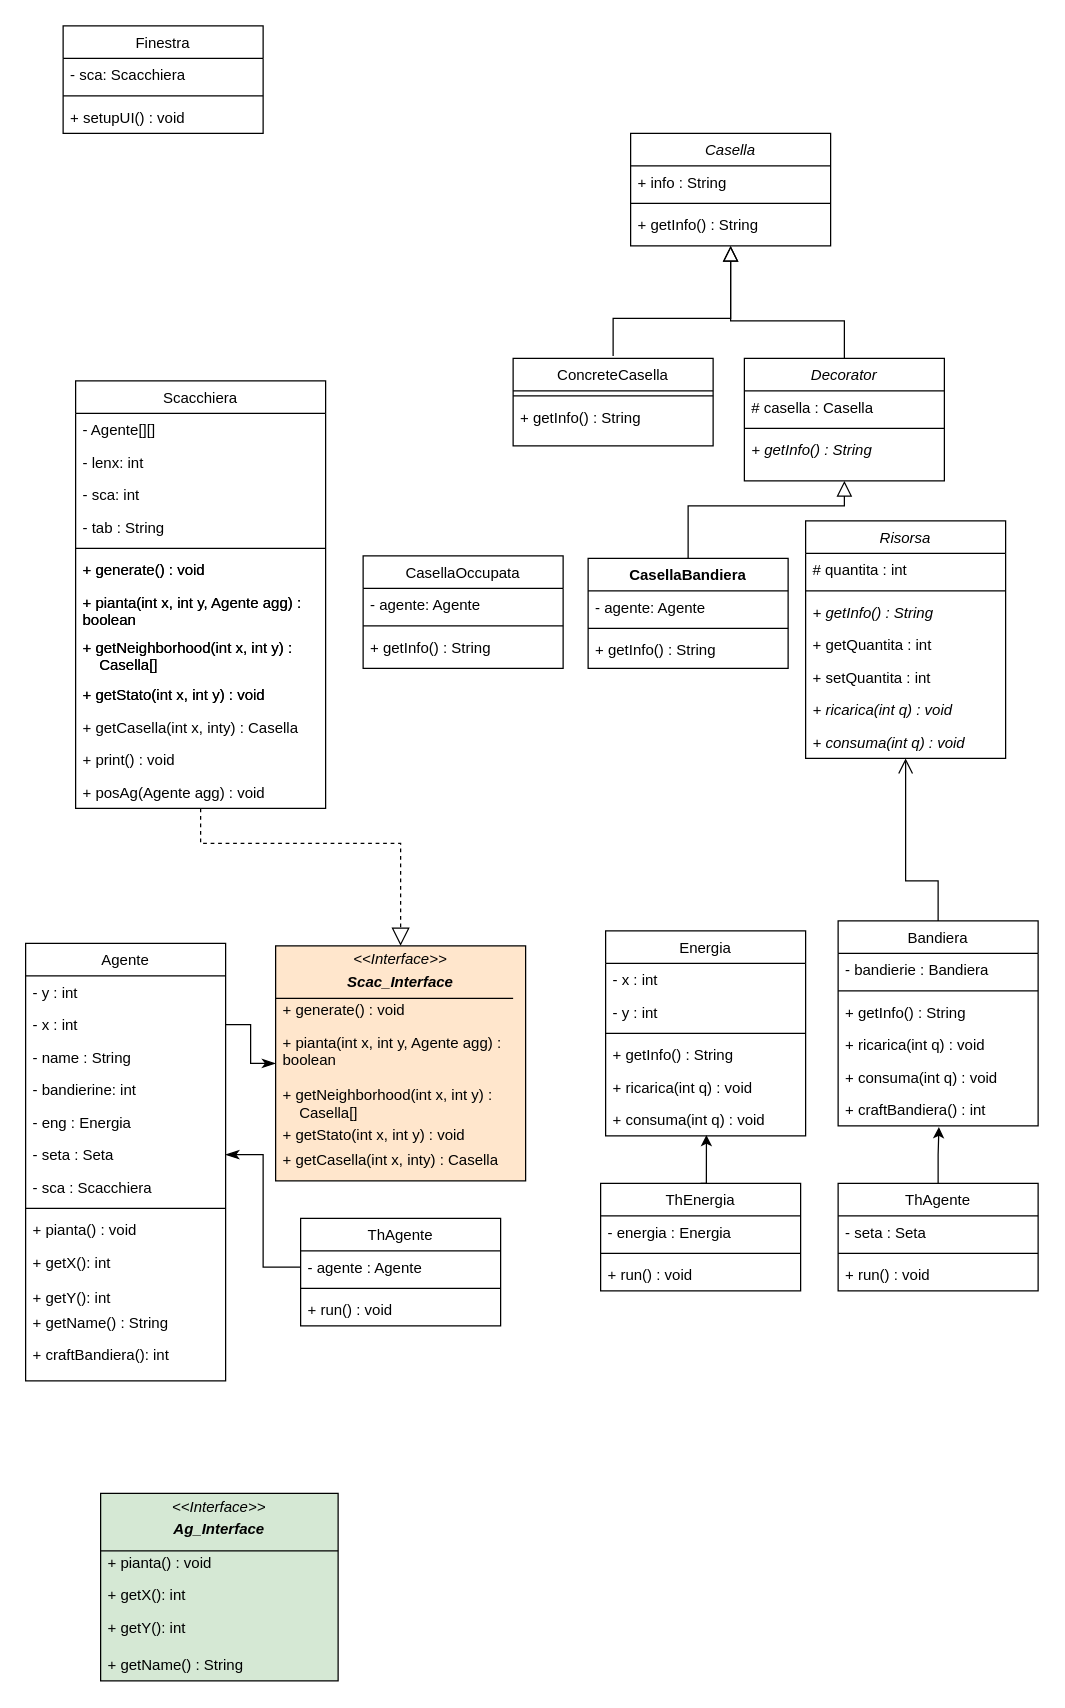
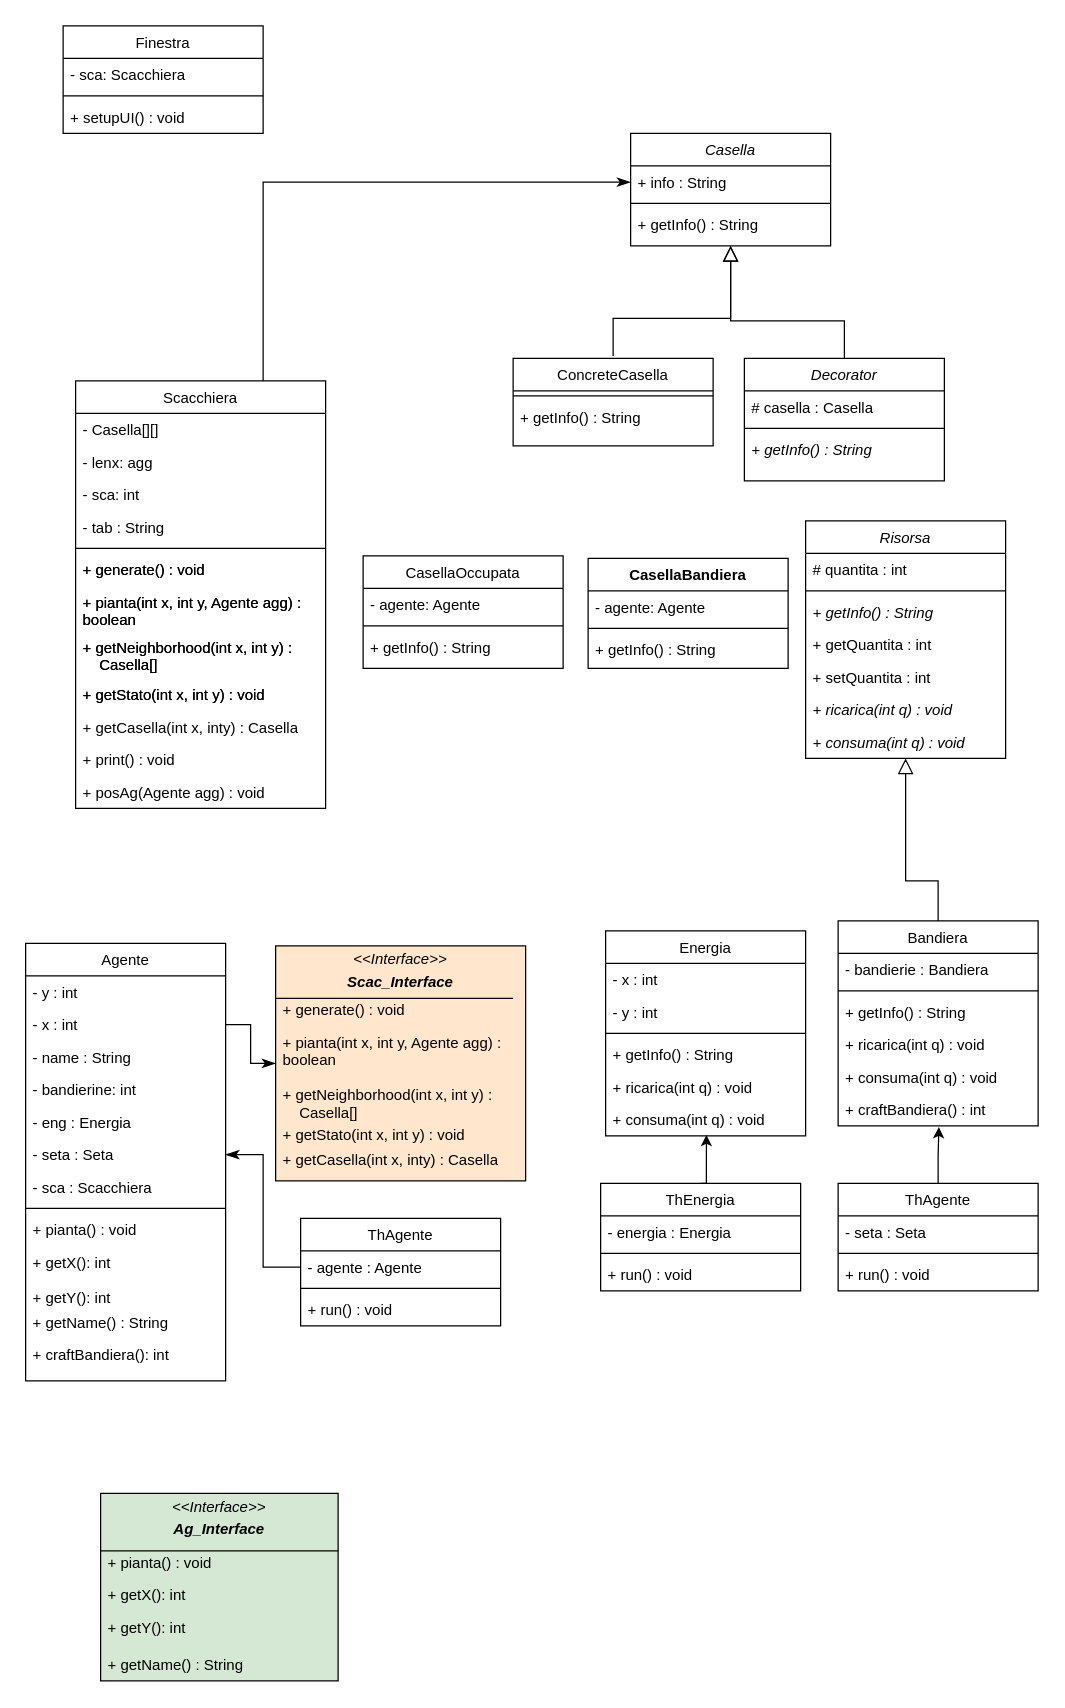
edge "Scacchiera" -> "+ info : String": added
node "- Agente[][]": label "- Agente[][]" -> "- Casella[][]"
node "- lenx: int": label "- lenx: int" -> "- lenx: agg"
edge "CasellaBandiera" -> "Decorator": removed
edge "Bandiera" -> "Risorsa": arrowhead open -> block
edge "+ posAg(Agente agg) : void" -> "<<Interface>> Scac_Interface": removed
